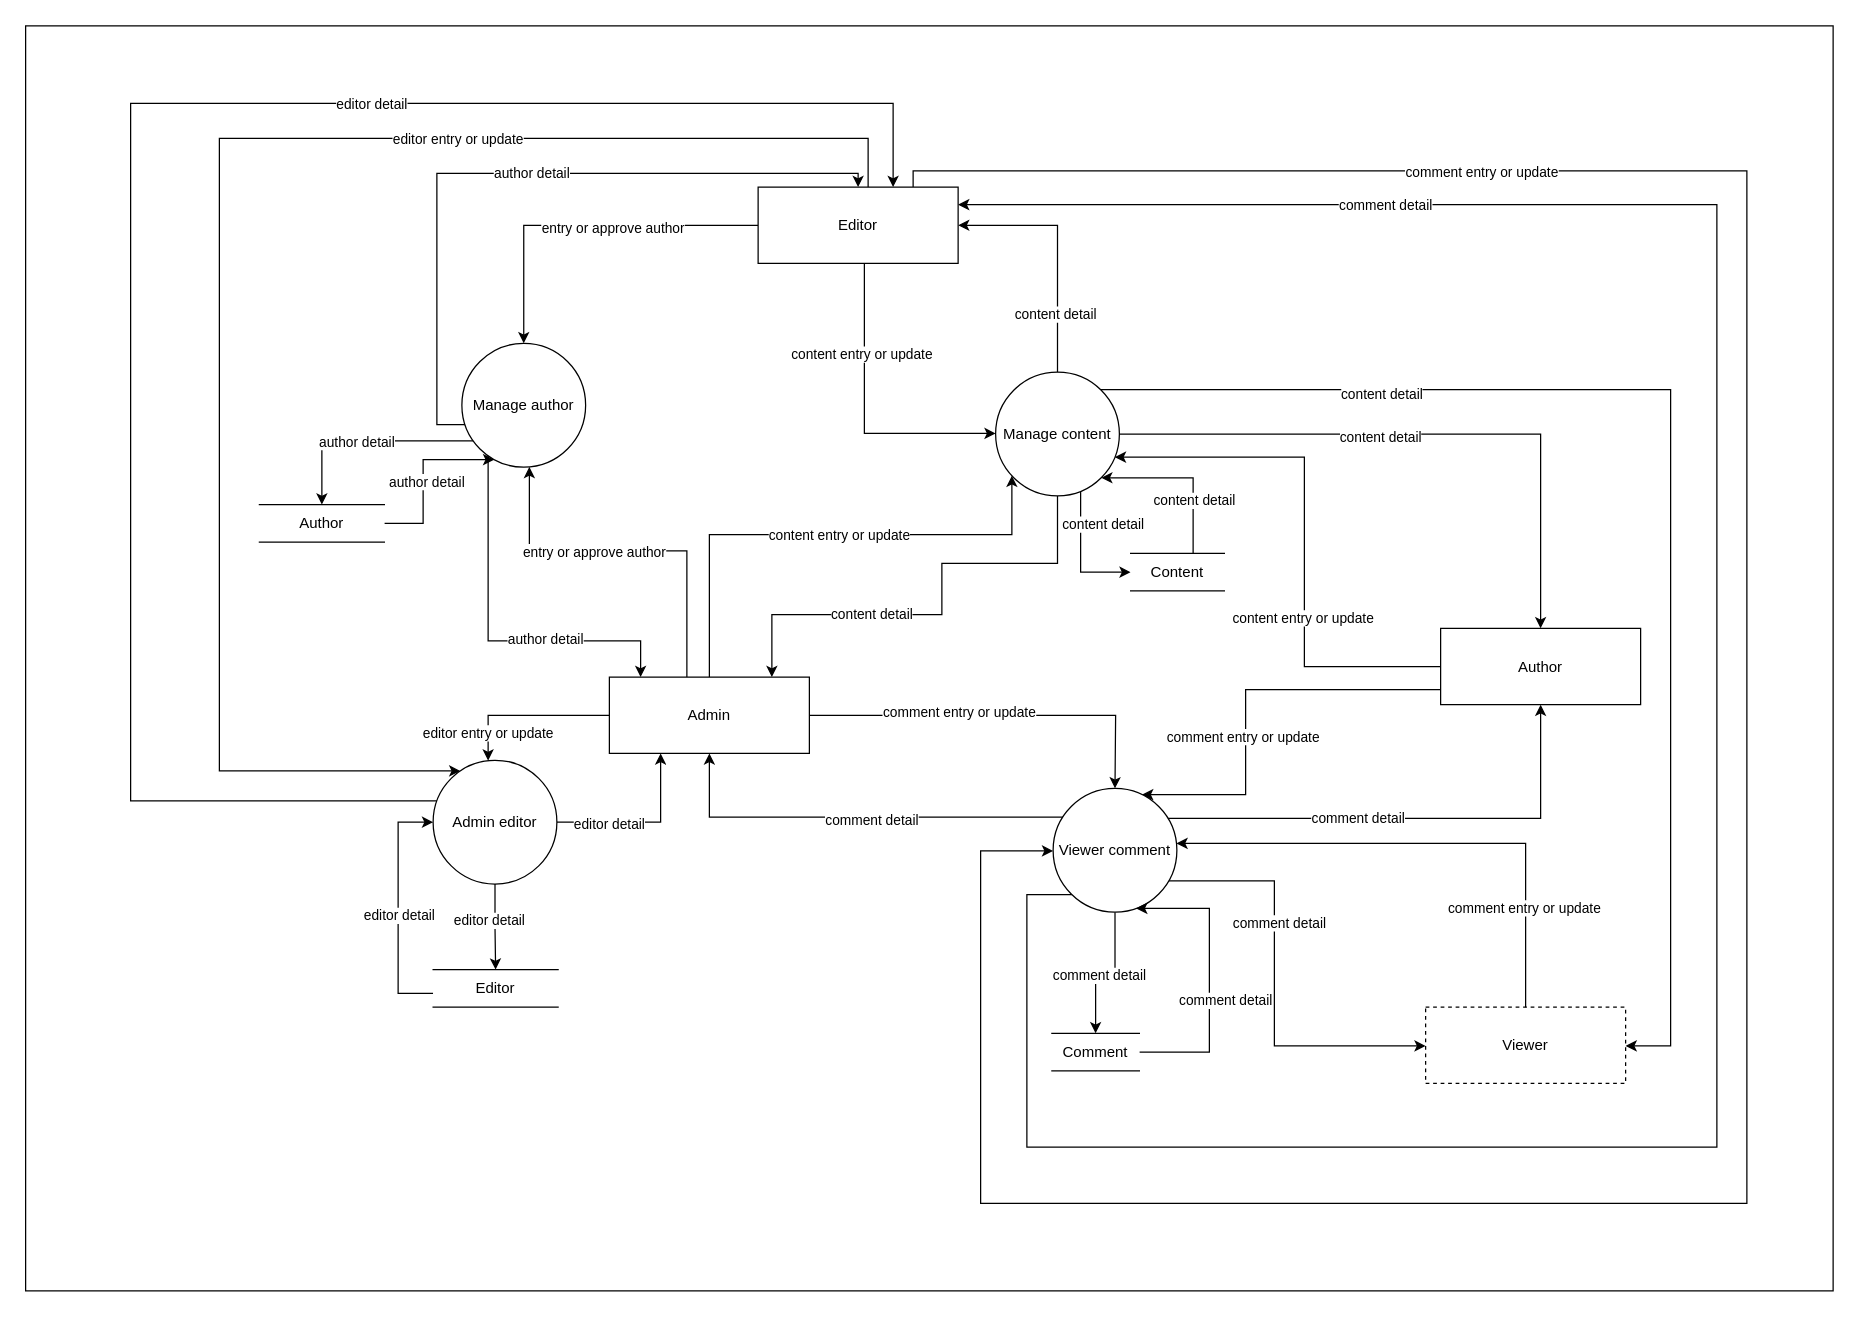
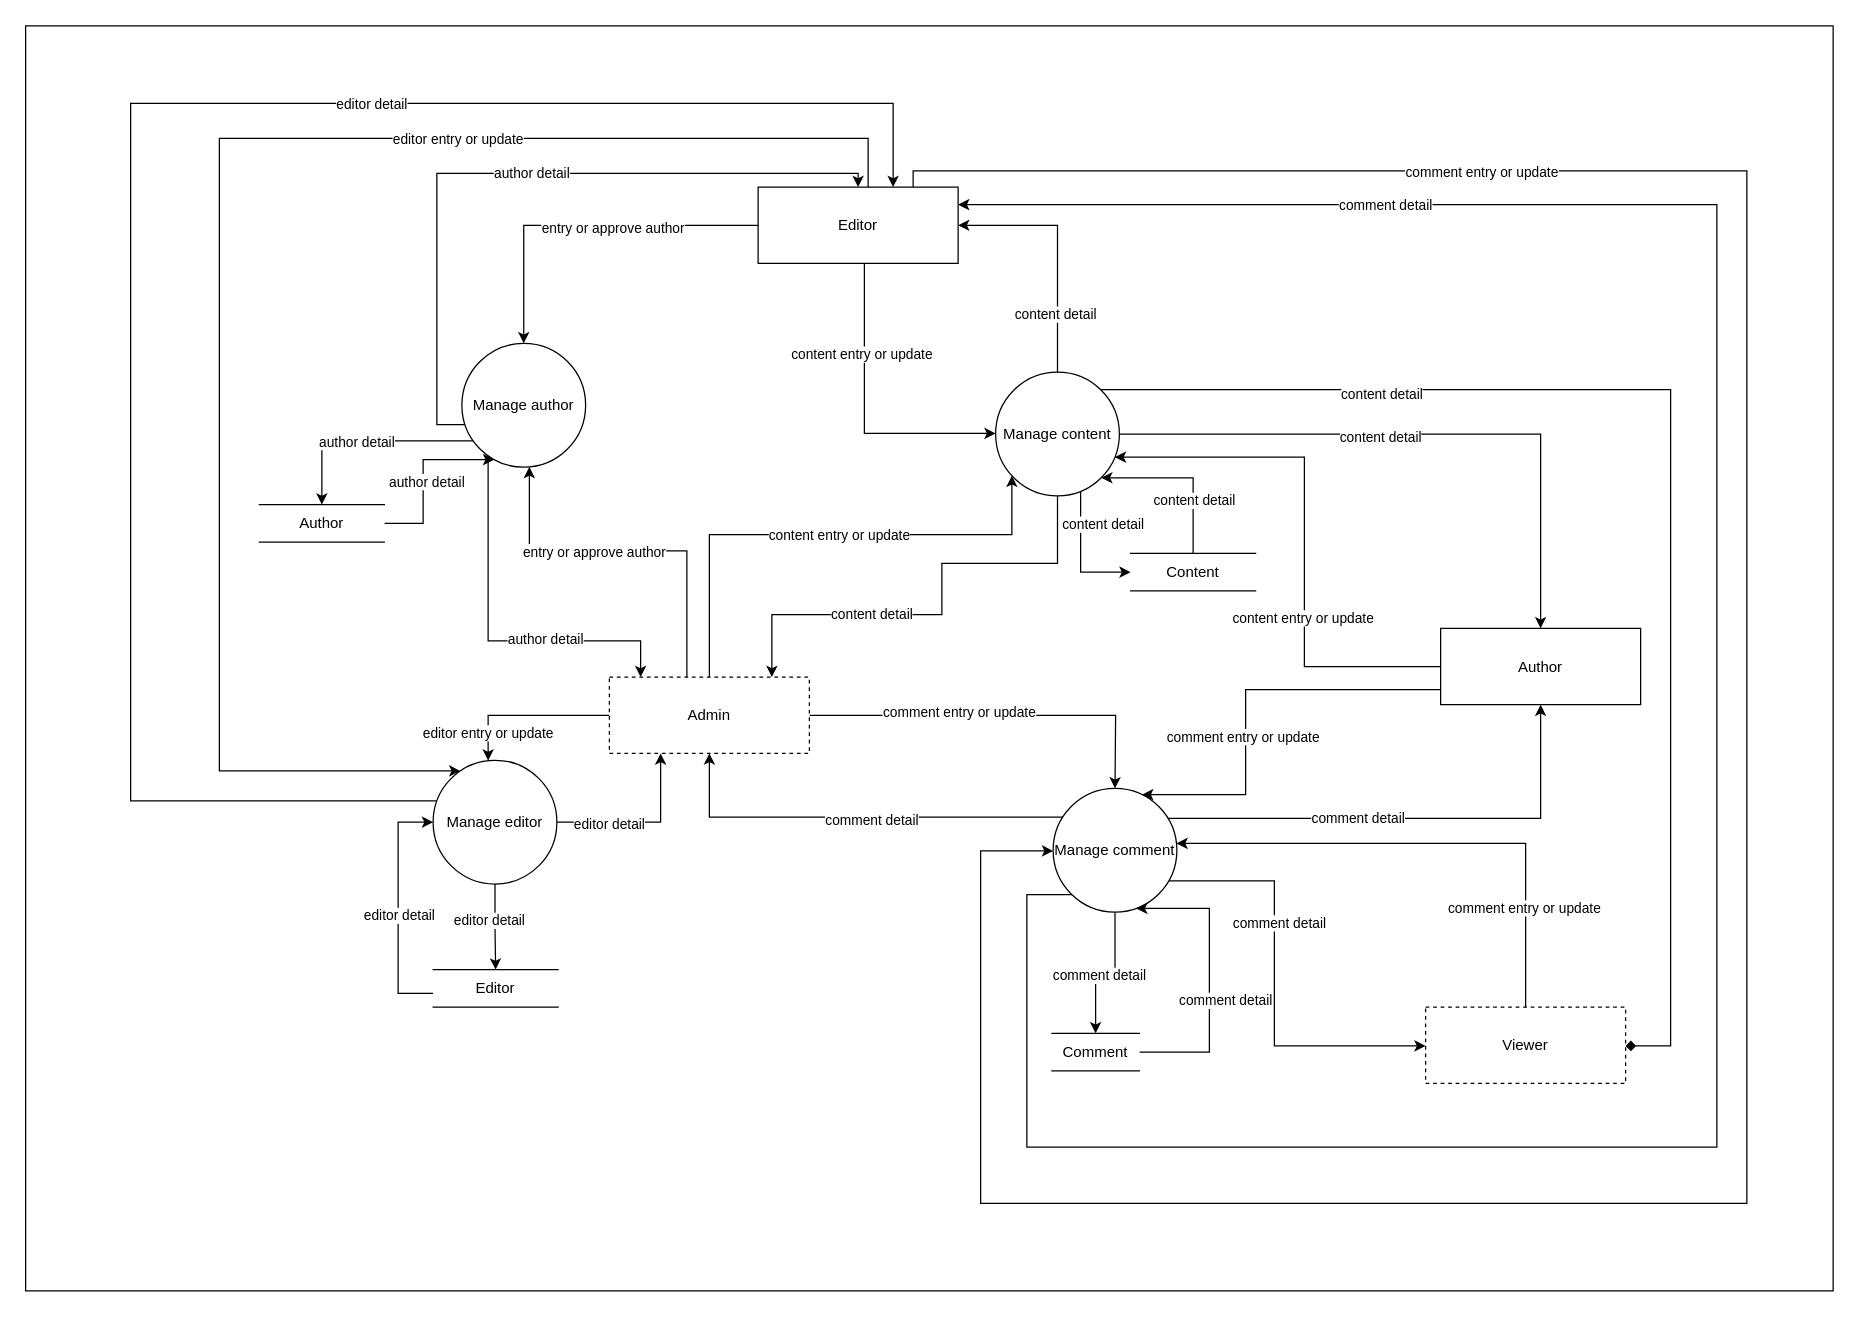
node "Content": size 94x38 -> 125x38
node "Admin": style solid -> dashed
node "Admin editor": label "Admin editor" -> "Manage editor"
node "Viewer comment": label "Viewer comment" -> "Manage comment"
edge "Manage content" -> "Viewer": arrowhead classic -> diamond
